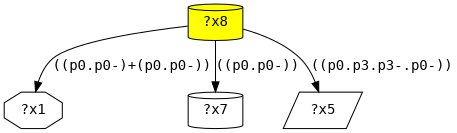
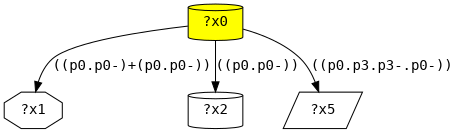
node "?x8": label "?x8" -> "?x0"
node "?x7": label "?x7" -> "?x2"
